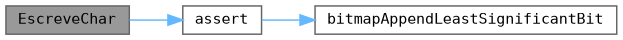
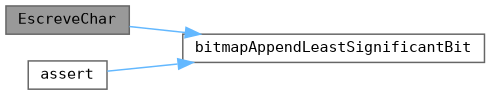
edge "EscreveChar" -> "assert": now "EscreveChar" -> "bitmapAppendLeastSignificantBit"
